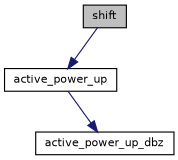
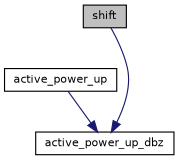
edge "shift" -> "active_power_up": now "shift" -> "active_power_up_dbz"
